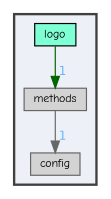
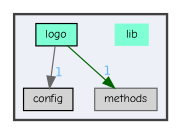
node "lib": added
edge "methods" -> "config": now "logo" -> "config"
node "config": color gray40 -> black
